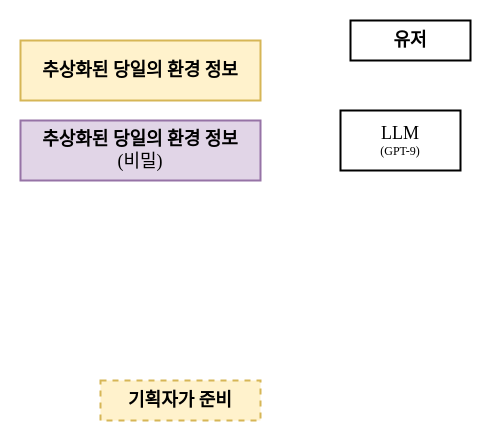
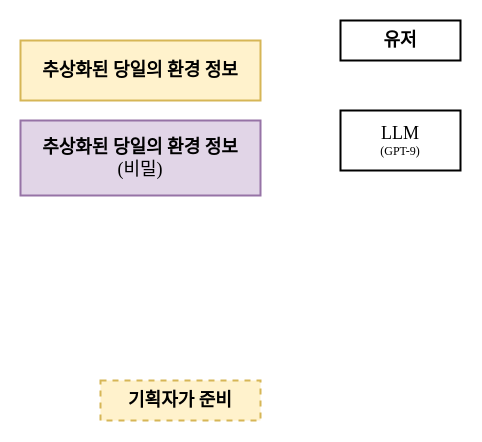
node "유저": moved (411, 41) -> (401, 41)
node "추상화된 당일의 환경 정보 (비밀)": size 240x60 -> 240x75
